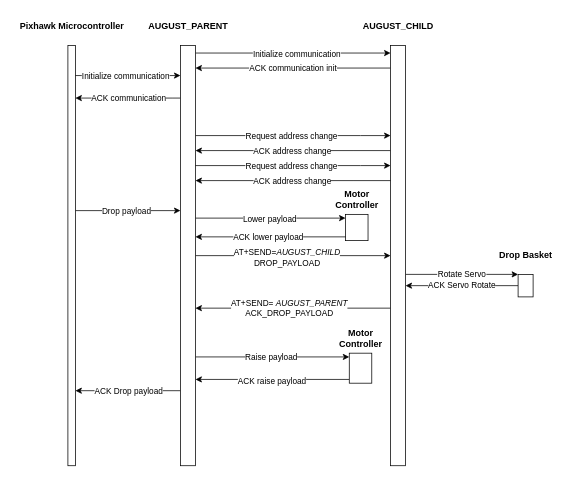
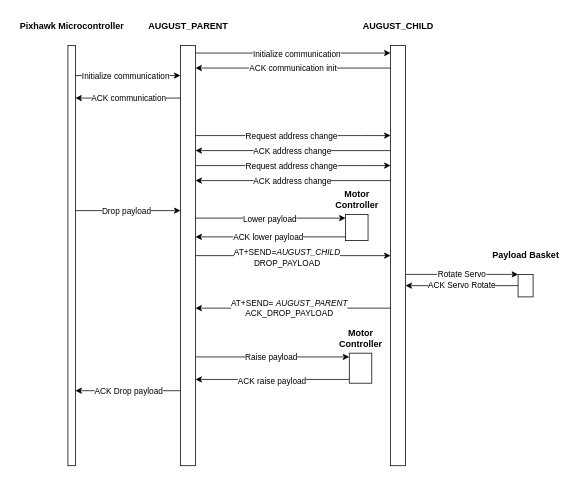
node "Drop Basket": label "Drop Basket" -> "Payload Basket"
